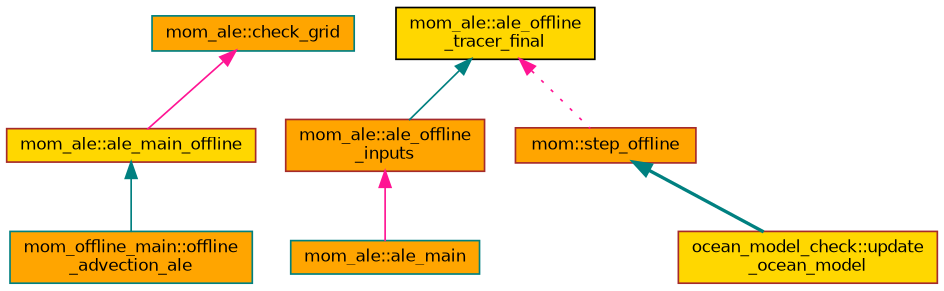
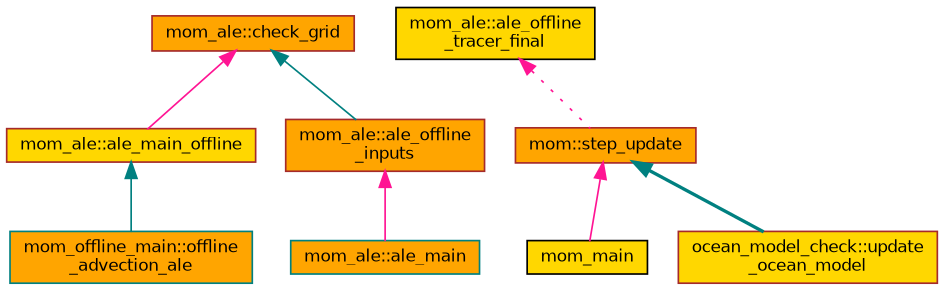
node "mom_ale::check_grid": color teal -> brown
edge "mom_ale::ale_offline _inputs" -> "mom_ale::ale_offline _tracer_final": now "mom_ale::ale_offline _inputs" -> "mom_ale::check_grid"
node "mom::step_offline": label "mom::step_offline" -> "mom::step_update"
node "mom_main": added
